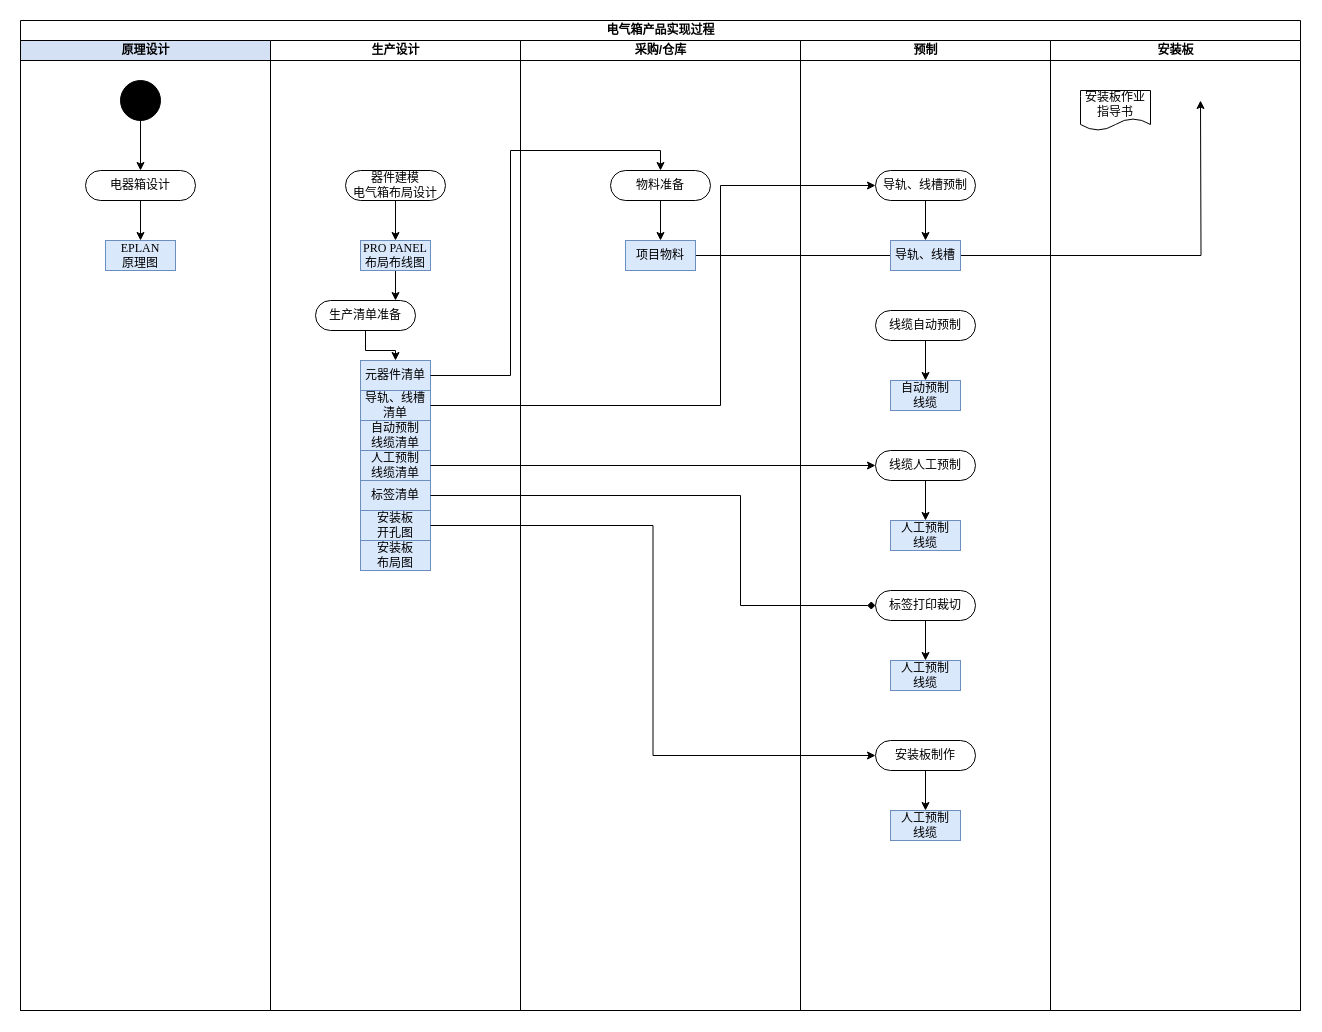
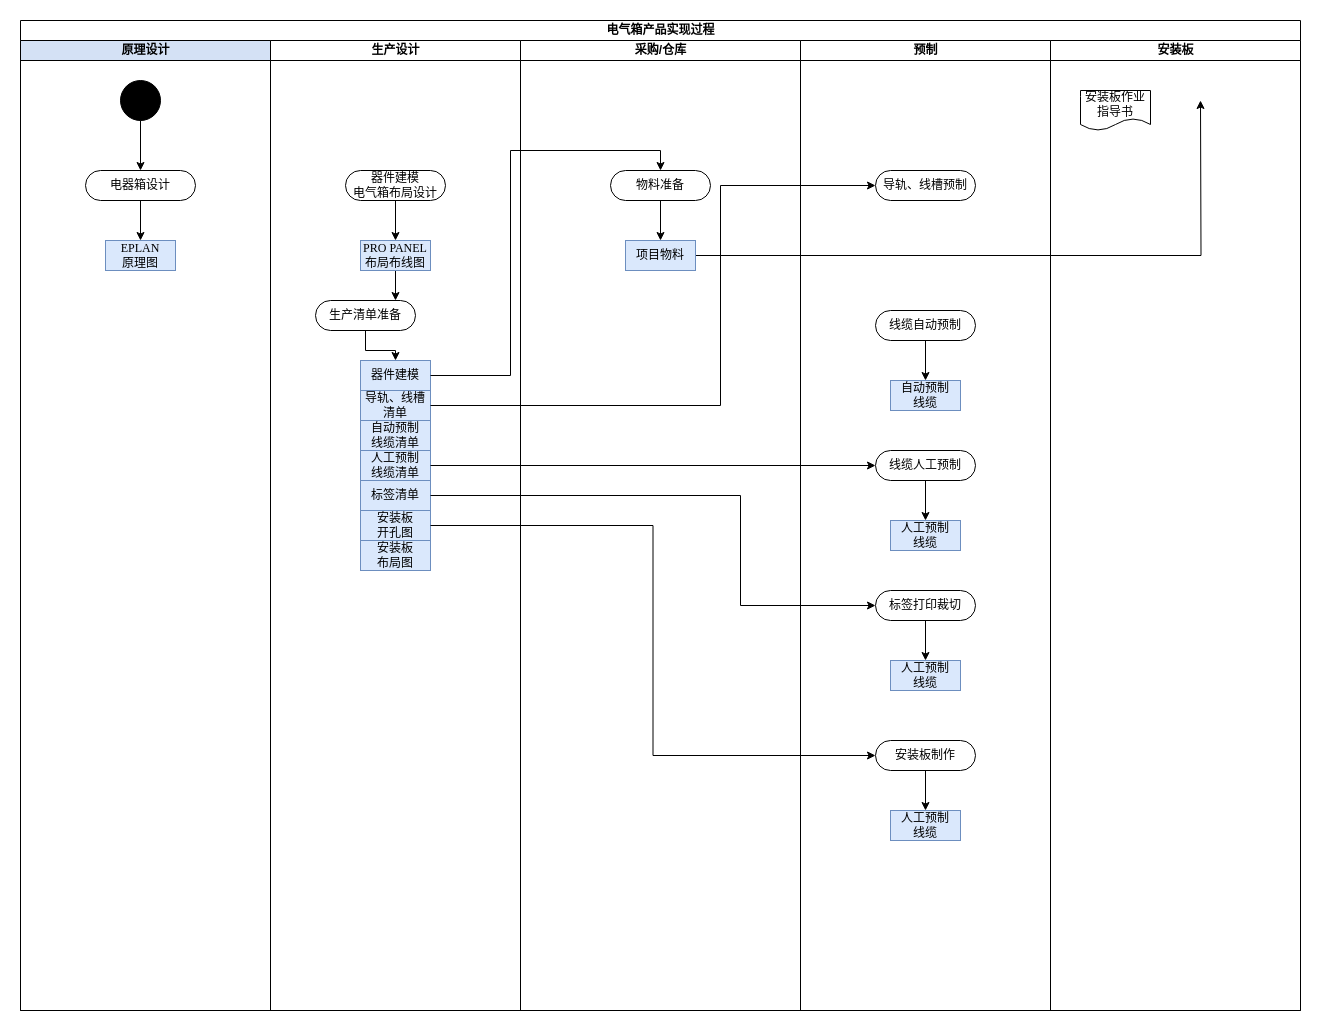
edge "导轨、线槽预制" -> "导轨、线槽": removed
node "导轨、线槽": removed
node "元器件清单": label "元器件清单" -> "器件建模"
edge "标签清单" -> "标签打印裁切": arrowhead diamond -> classic
